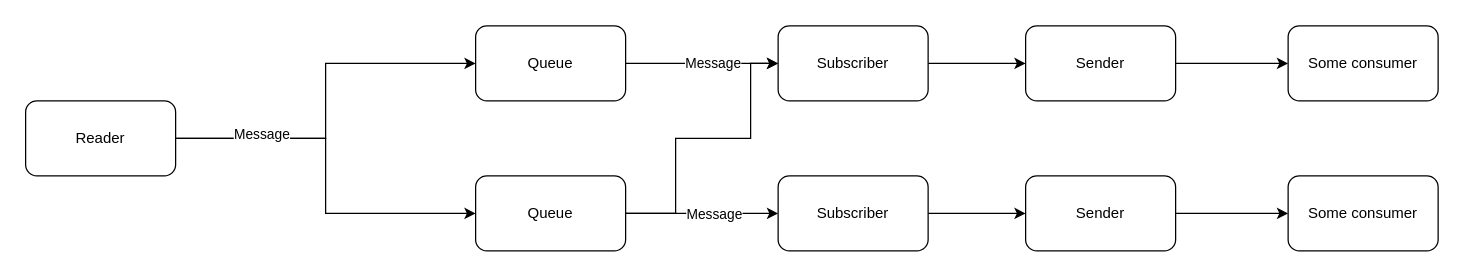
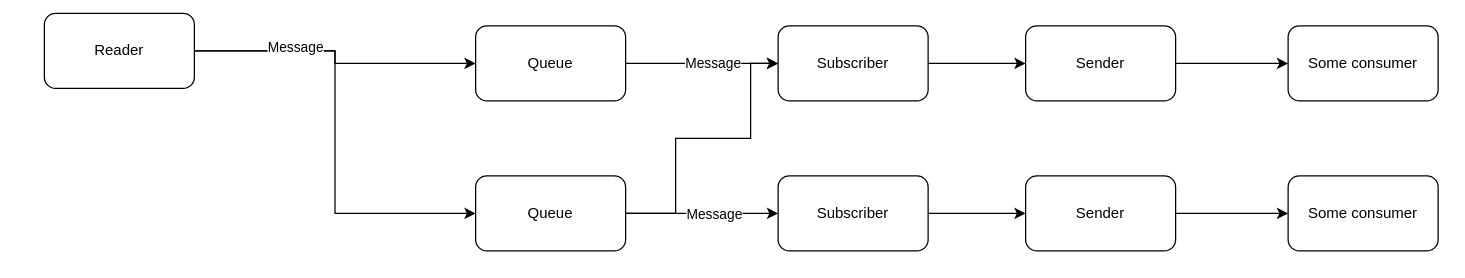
node "Reader": moved (101, 138) -> (119, 51)
